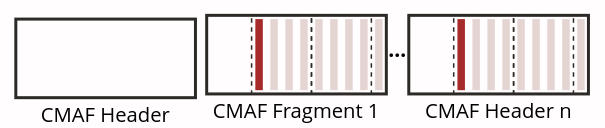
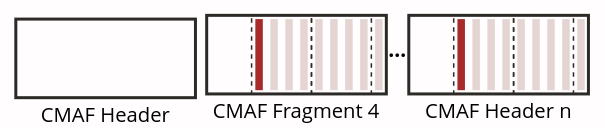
node "CMAF Fragment 1": label "CMAF Fragment 1" -> "CMAF Fragment 4"
